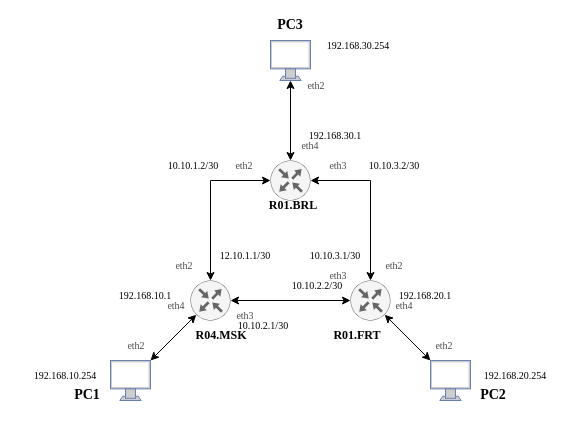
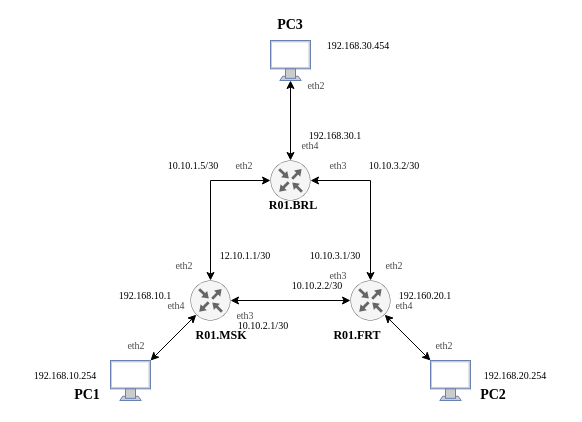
node "192.168.30.254": label "192.168.30.254" -> "192.168.30.454"
node "10.10.1.2/30": label "10.10.1.2/30" -> "10.10.1.5/30"
node "192.168.20.1": label "192.168.20.1" -> "192.160.20.1"
node "R04.MSK": label "R04.MSK" -> "R01.MSK"
